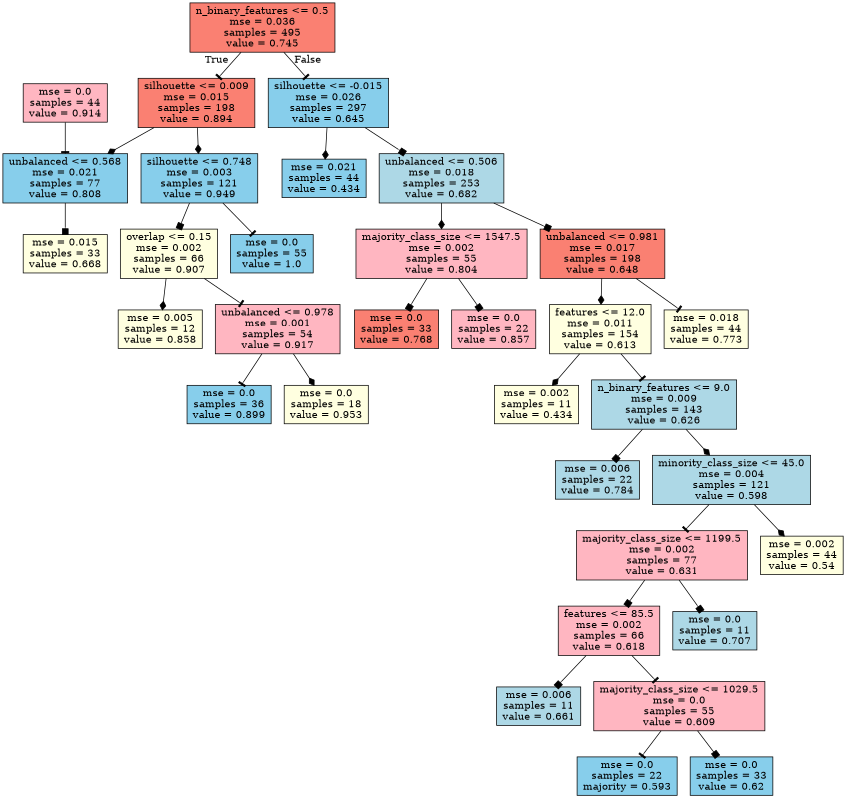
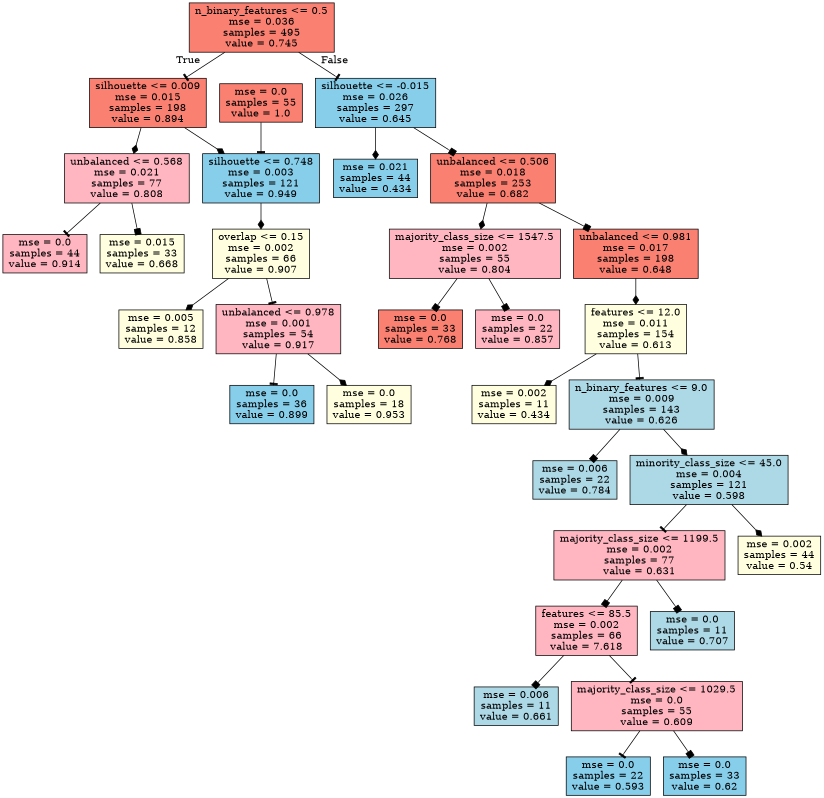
edge "mse = 0.0 samples = 44 value = 0.914" -> "unbalanced <= 0.568 mse = 0.021 samples = 77 value = 0.808": reversed
node "unbalanced <= 0.568 mse = 0.021 samples = 77 value = 0.808": fillcolor skyblue -> lightpink
node "unbalanced <= 0.506 mse = 0.018 samples = 253 value = 0.682": fillcolor lightblue -> salmon
edge "silhouette <= 0.748 mse = 0.003 samples = 121 value = 0.949" -> "overlap <= 0.15 mse = 0.002 samples = 66 value = 0.907": arrowhead box -> diamond
edge "silhouette <= 0.748 mse = 0.003 samples = 121 value = 0.949" -> "mse = 0.0 samples = 55 value = 1.0": reversed
node "mse = 0.0 samples = 55 value = 1.0": fillcolor skyblue -> salmon
node "mse = 0.018 samples = 44 value = 0.773": removed
node "features <= 85.5 mse = 0.002 samples = 66 value = 0.618": label "features <= 85.5 mse = 0.002 samples = 66 value = 0.618" -> "features <= 85.5 mse = 0.002 samples = 66 value = 7.618"
node "mse = 0.0 samples = 22 majority = 0.593": label "mse = 0.0 samples = 22 majority = 0.593" -> "mse = 0.0 samples = 22 value = 0.593"
